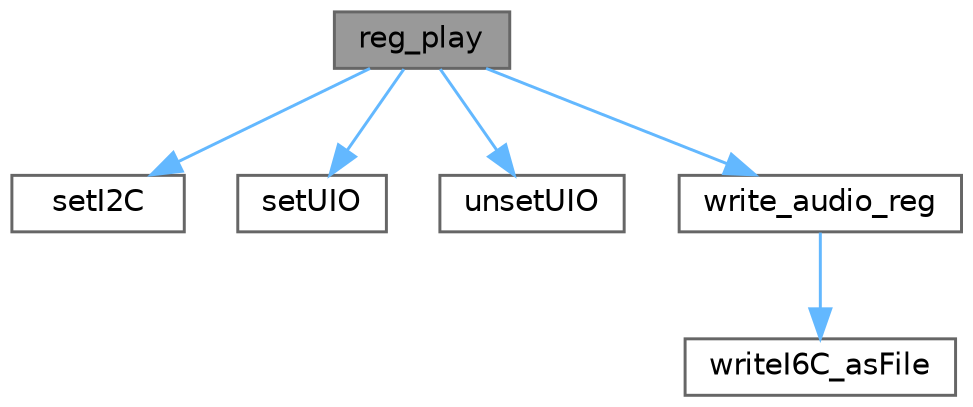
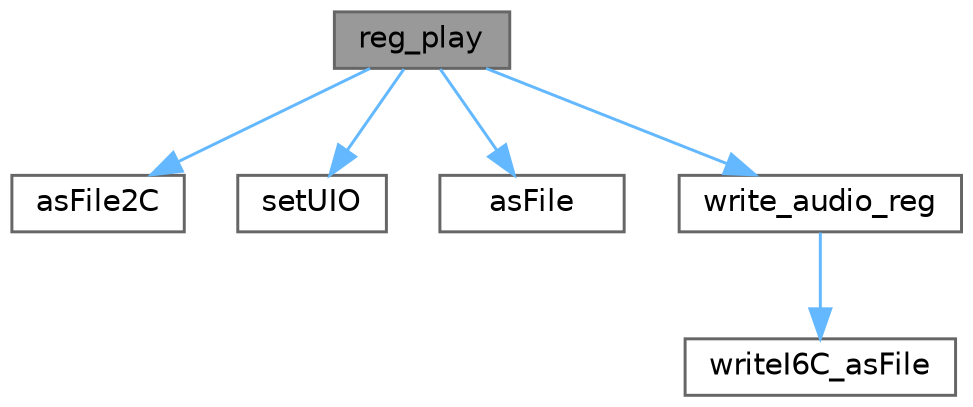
node "setI2C": label "setI2C" -> "asFile2C"
node "unsetUIO": label "unsetUIO" -> "asFile"
